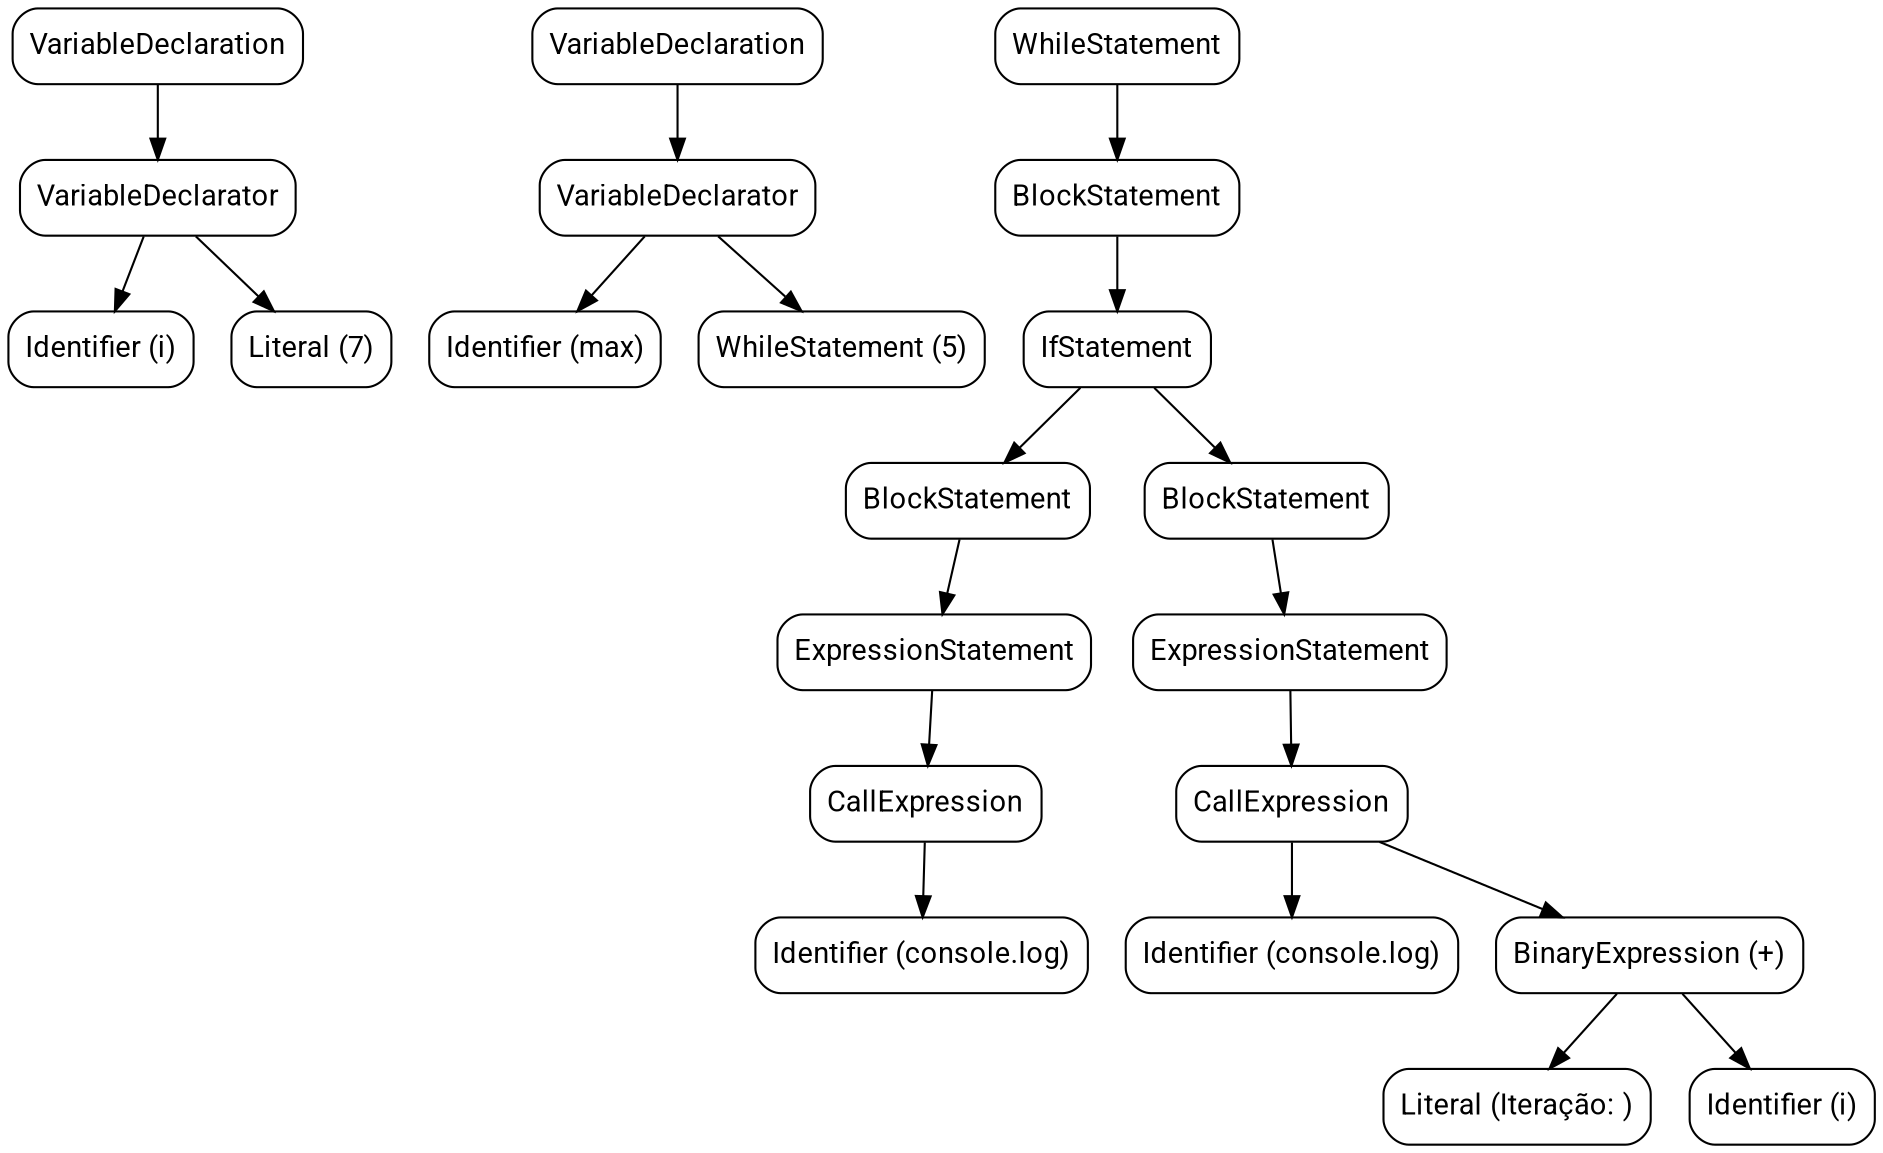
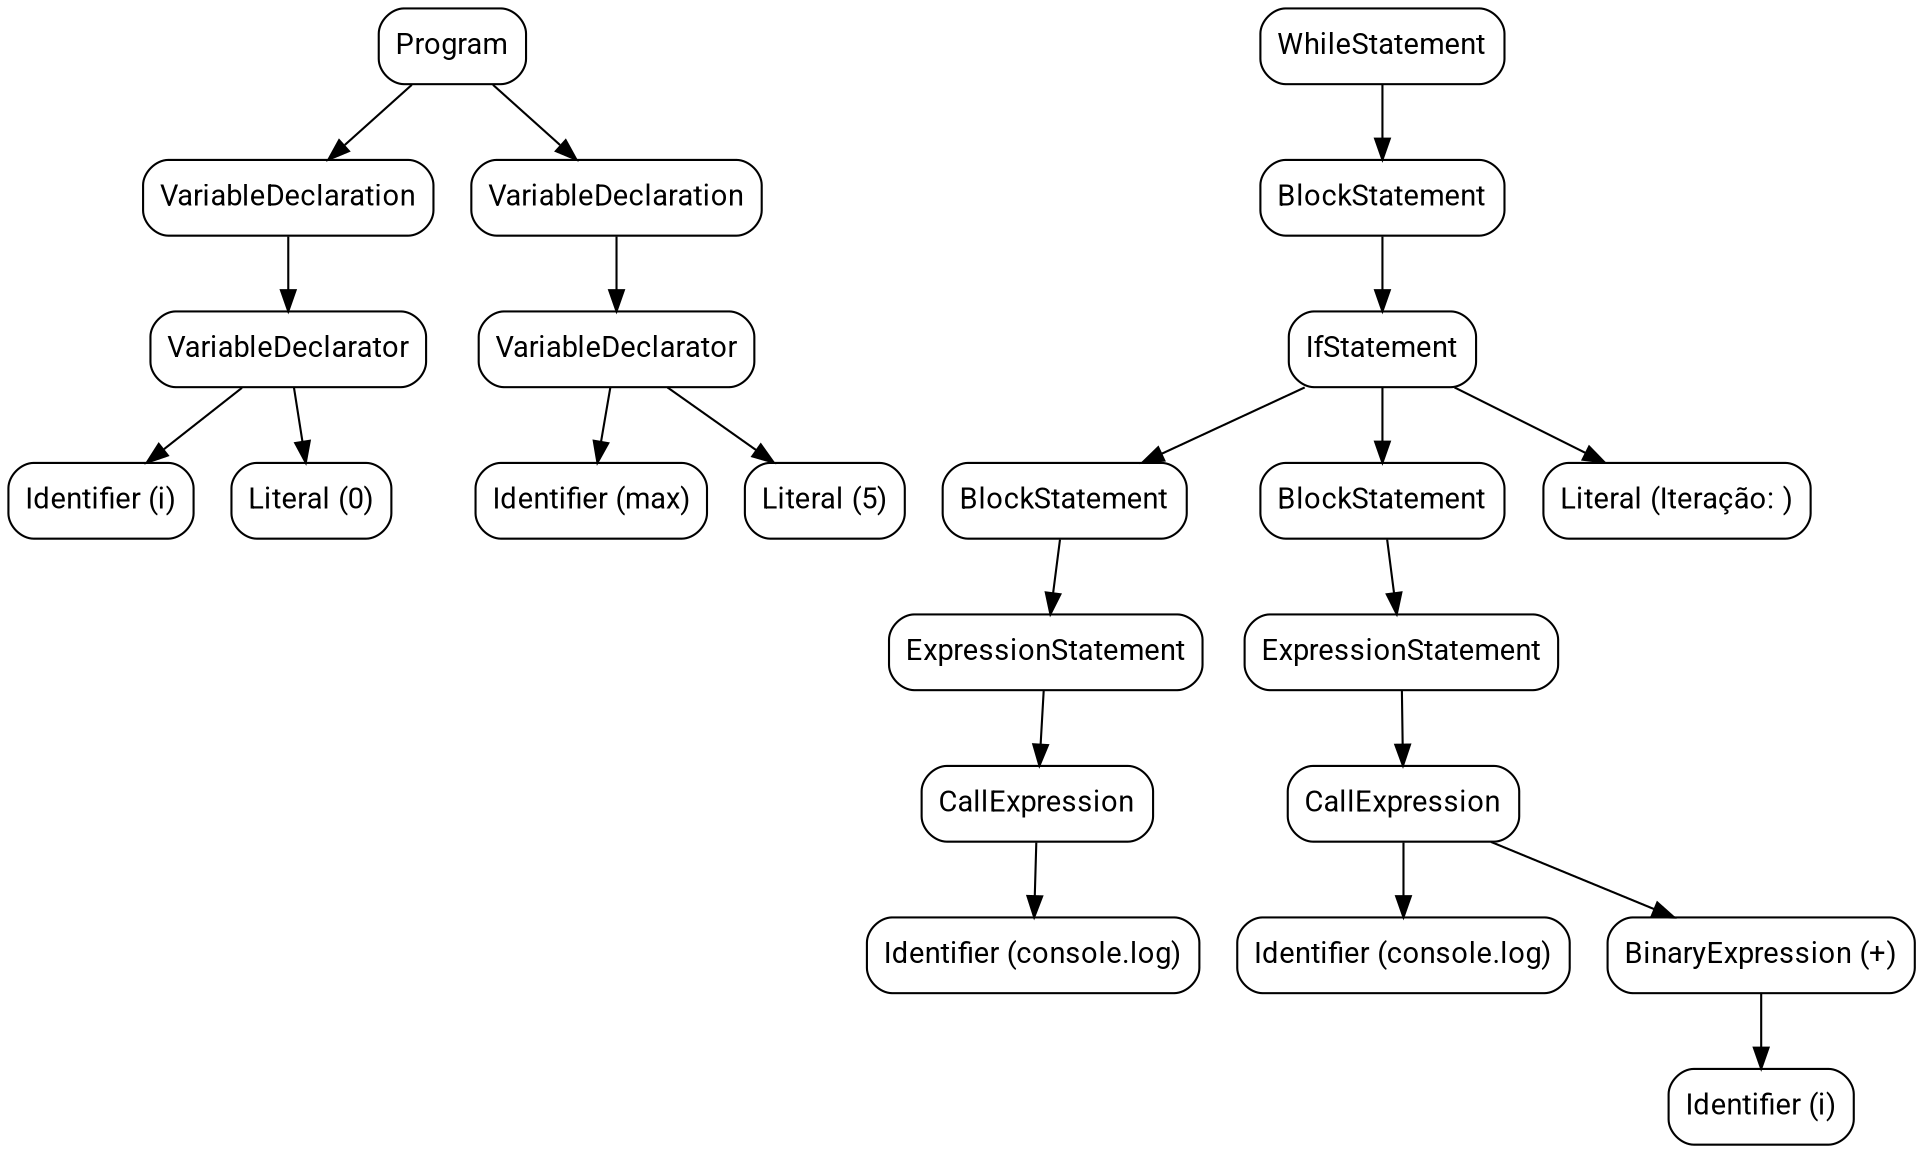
node "Program": added
node "Literal (7)": label "Literal (7)" -> "Literal (0)"
node "WhileStatement (5)": label "WhileStatement (5)" -> "Literal (5)"
edge "BinaryExpression (+)" -> "Literal (Iteração: )": now "IfStatement" -> "Literal (Iteração: )"
